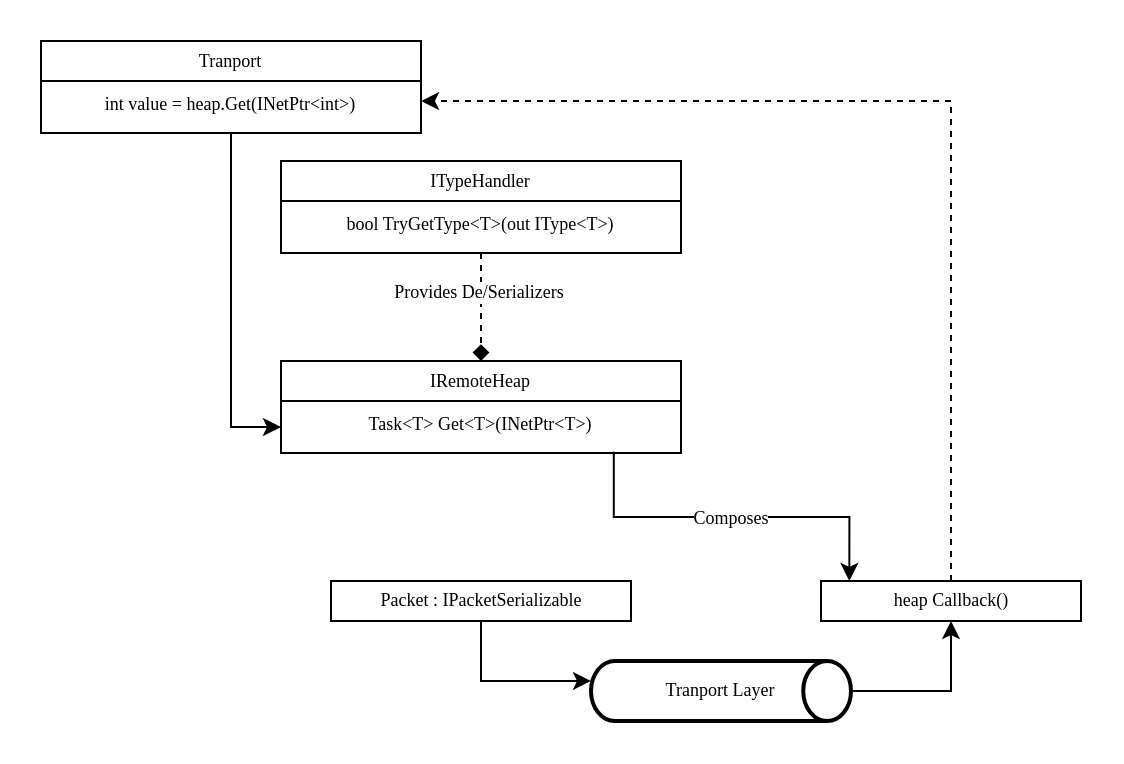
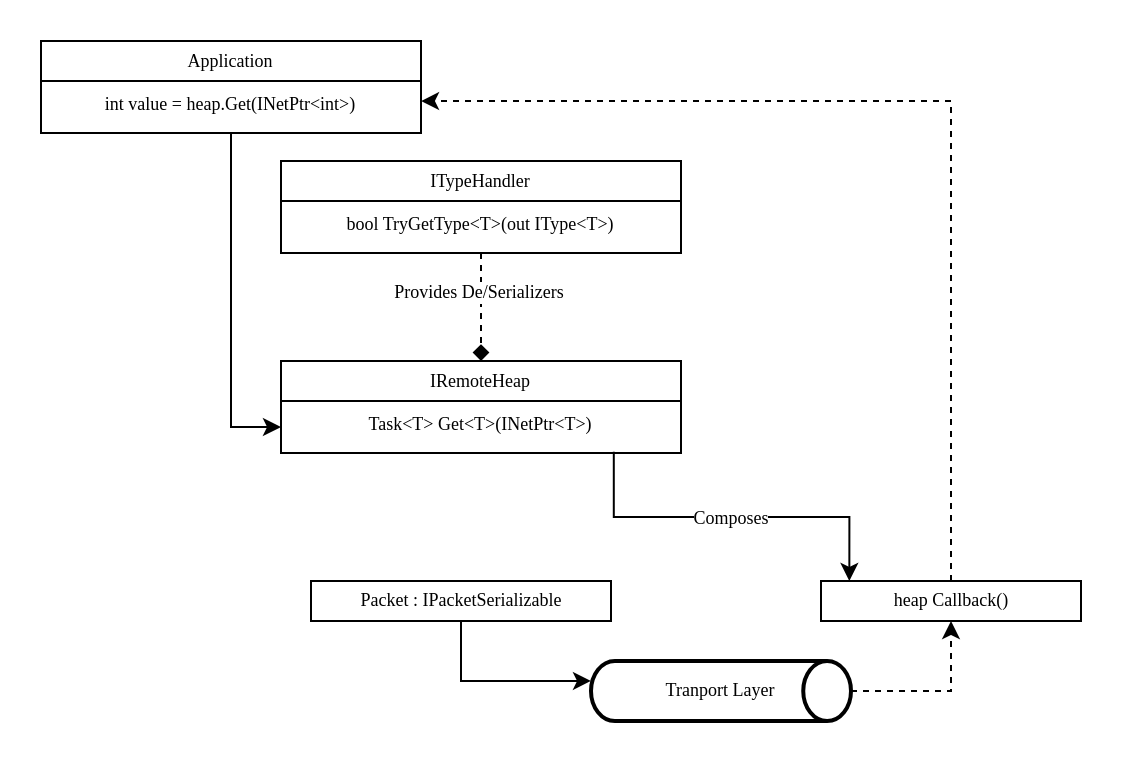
node "Tranport": label "Tranport" -> "Application"
node "Packet : IPacketSerializable": moved (481, 601) -> (461, 601)
edge "Tranport Layer" -> "heap Callback()": style solid -> dashed
